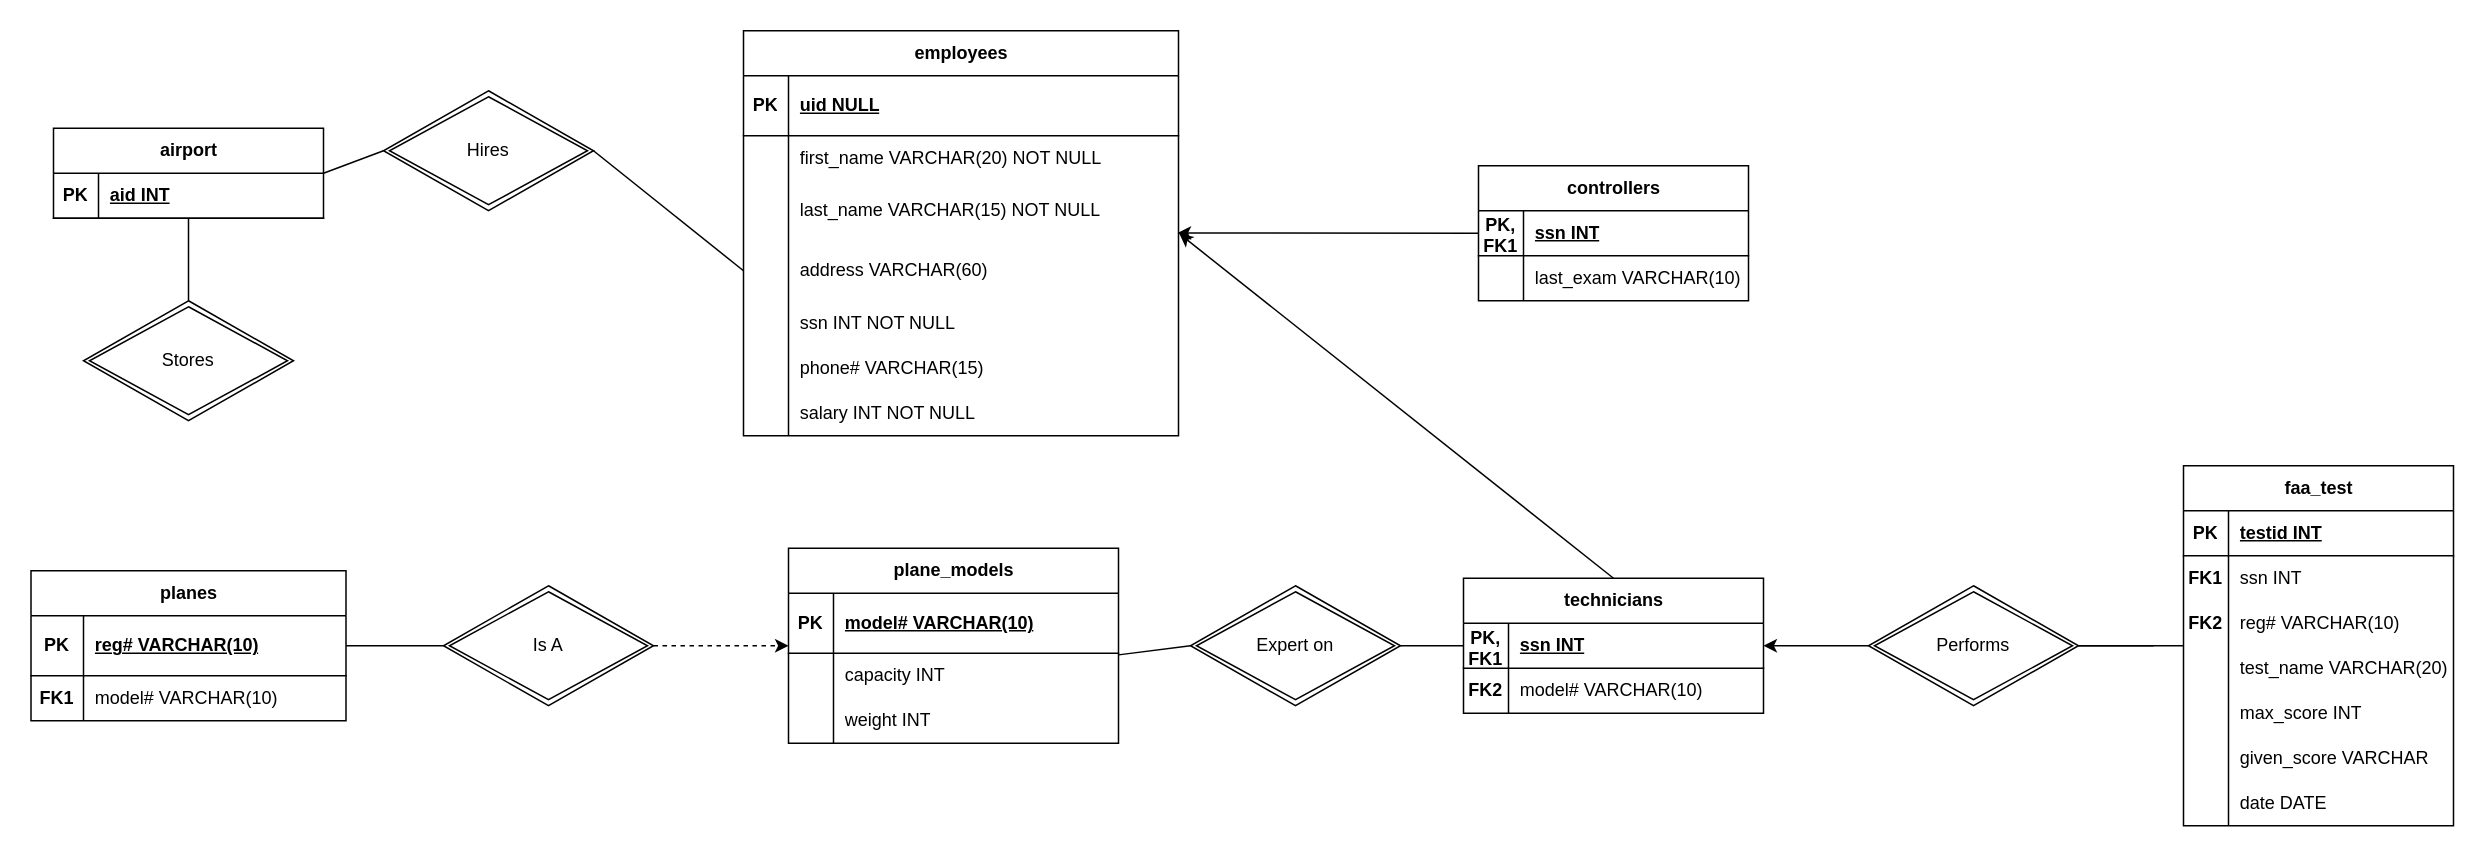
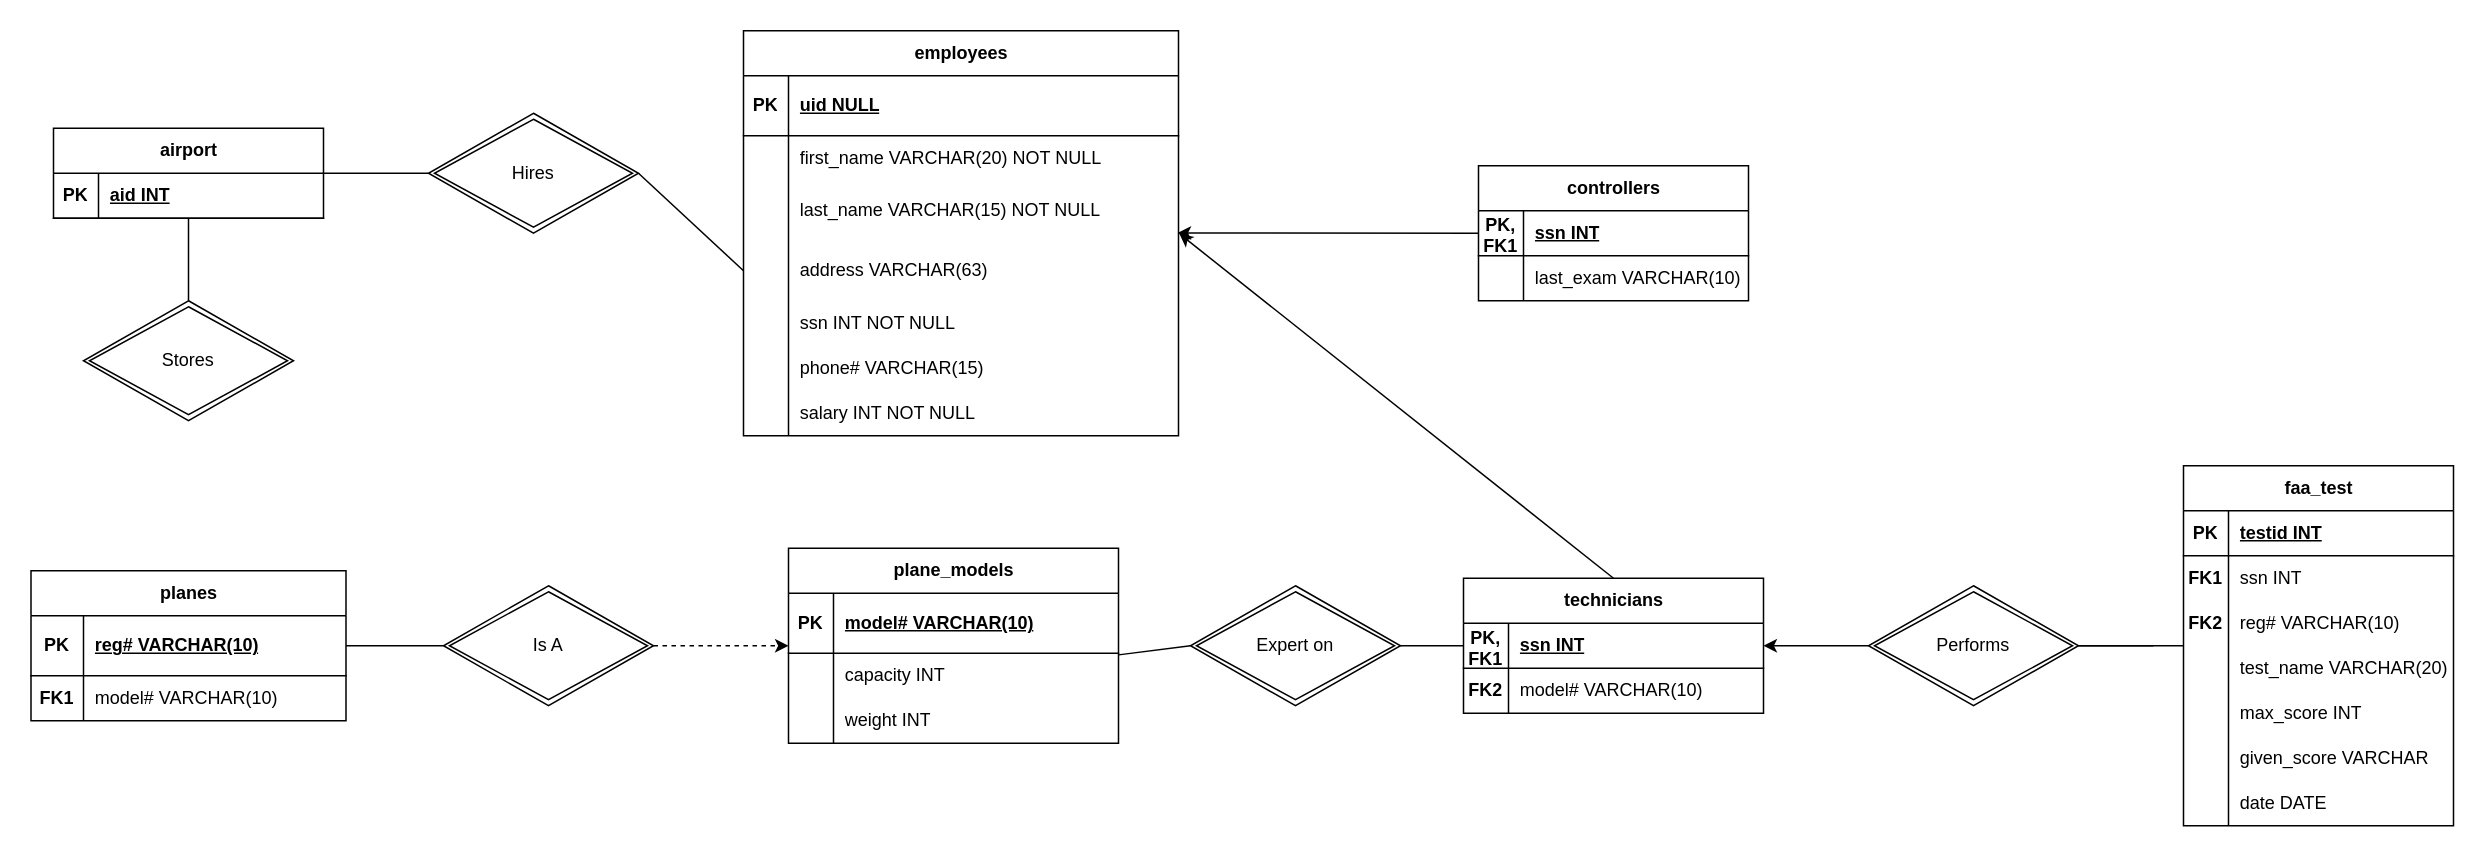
node "Hires": moved (488, 151) -> (533, 173)
node "address VARCHAR(60)": label "address VARCHAR(60)" -> "address VARCHAR(63)"
